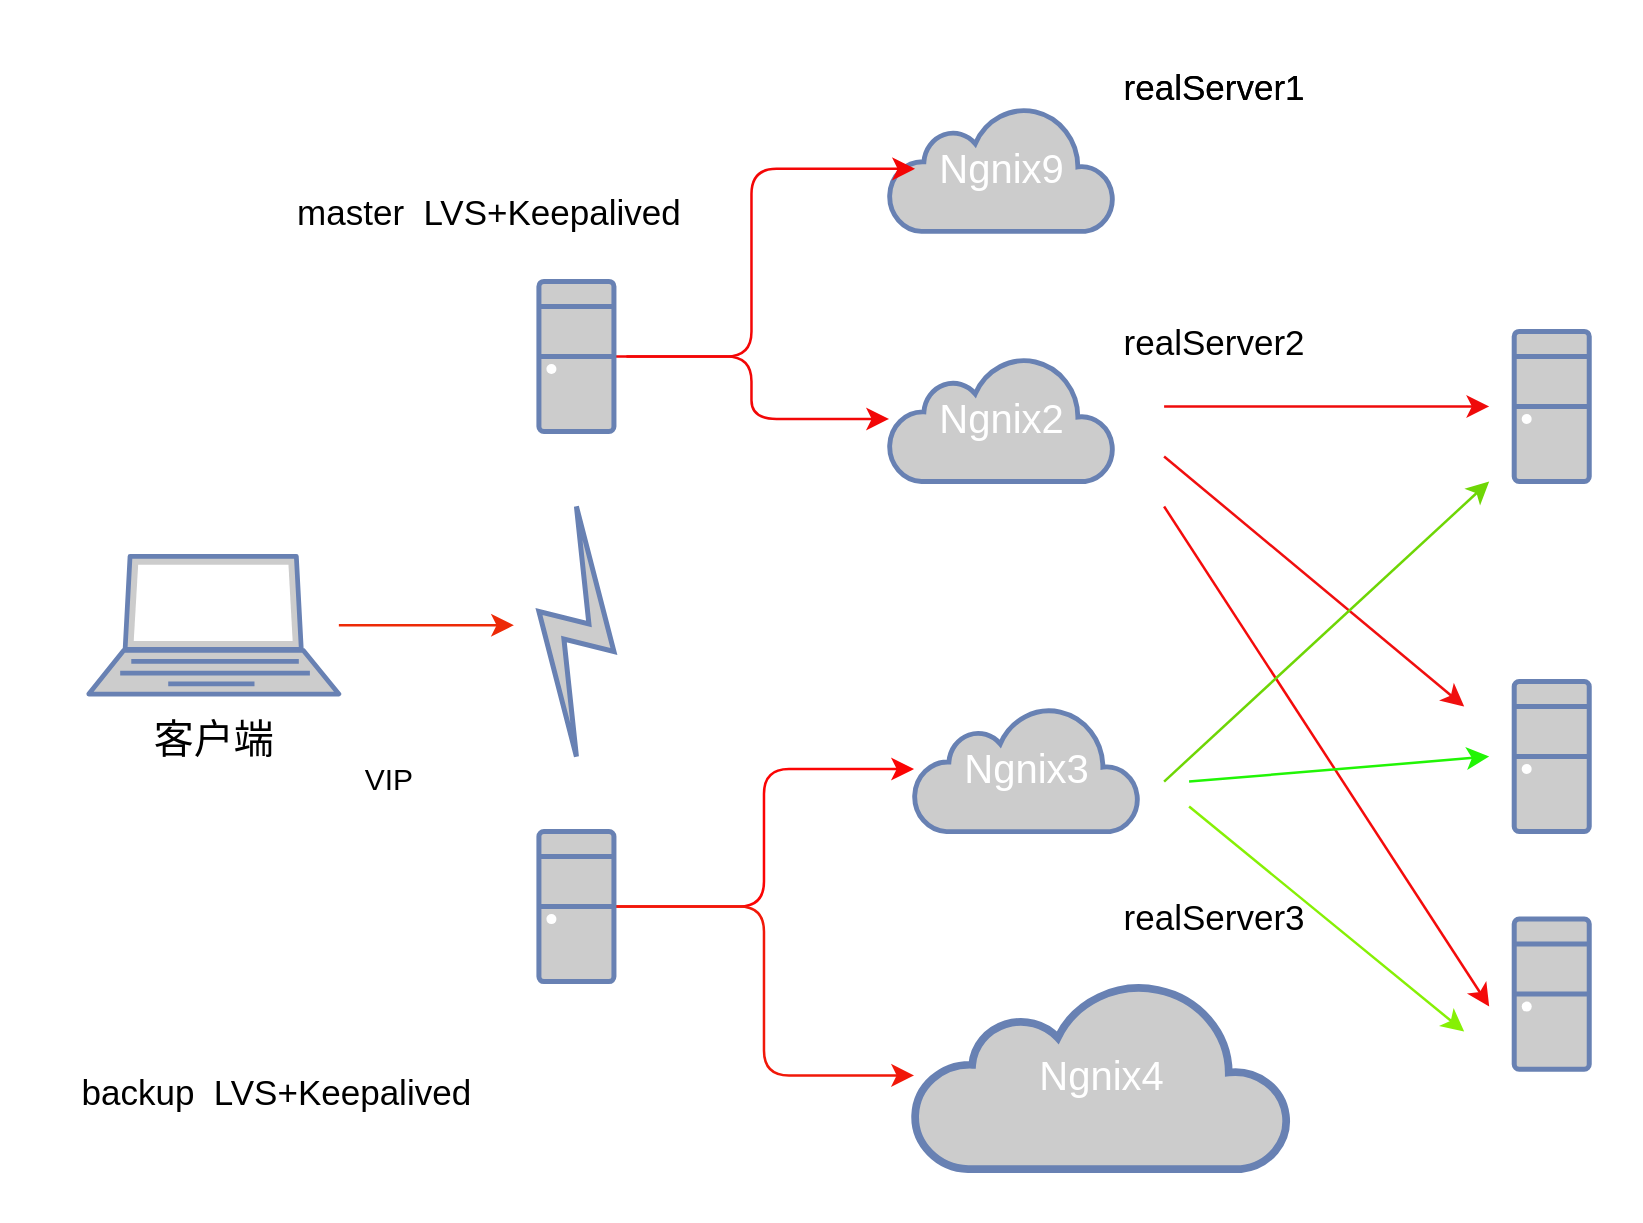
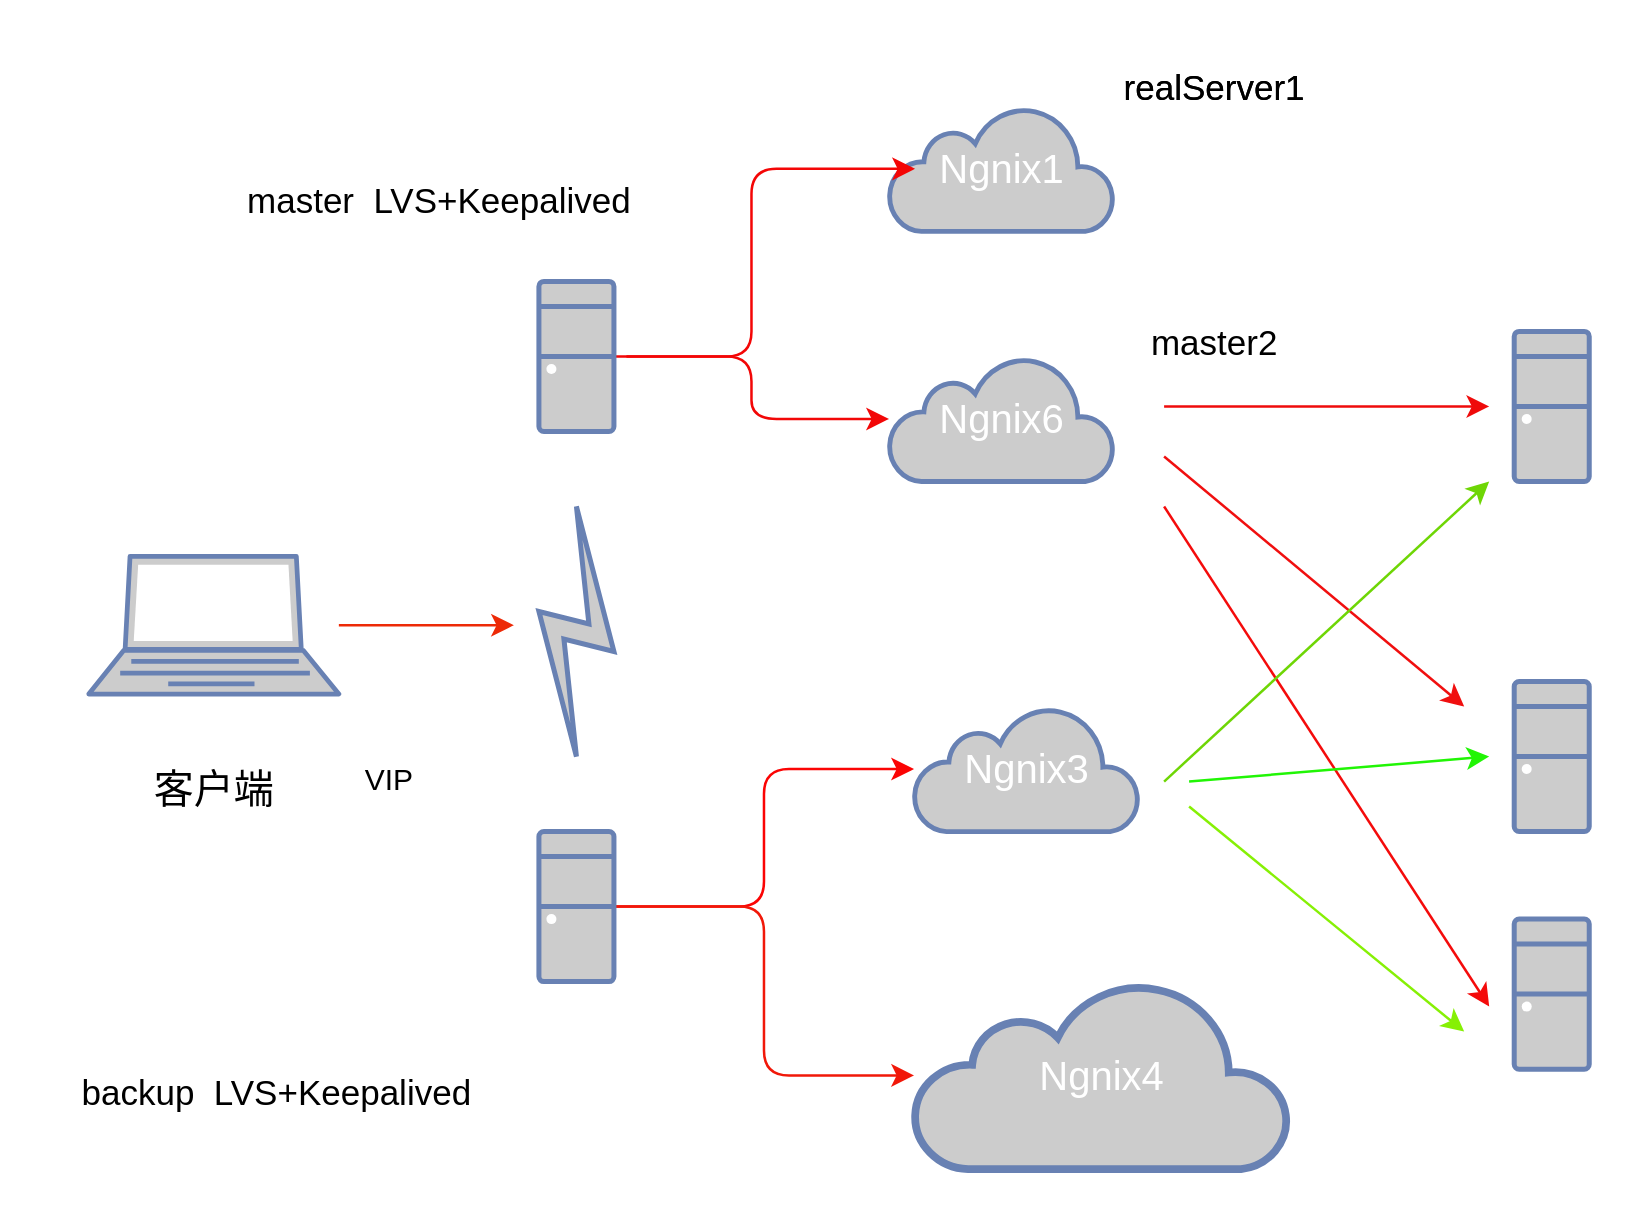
node "Ngnix9": label "Ngnix9" -> "Ngnix1"
node "master LVS+Keepalived": moved (489, 214) -> (439, 201)
node "realServer2": label "realServer2" -> "master2"
node "Ngnix2": label "Ngnix2" -> "Ngnix6"
node "客户端": moved (214, 739) -> (214, 789)
node "realServer3": removed
